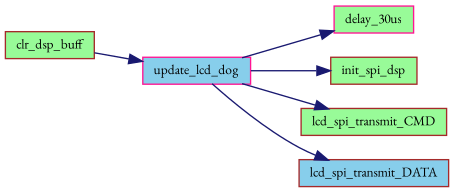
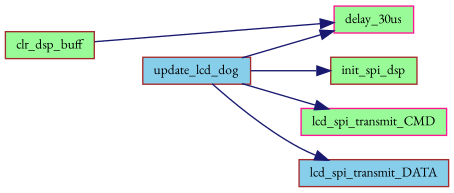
edge "clr_dsp_buff" -> "update_lcd_dog": now "clr_dsp_buff" -> "delay_30us"
node "update_lcd_dog": color deeppink -> brown
node "lcd_spi_transmit_CMD": color brown -> deeppink
